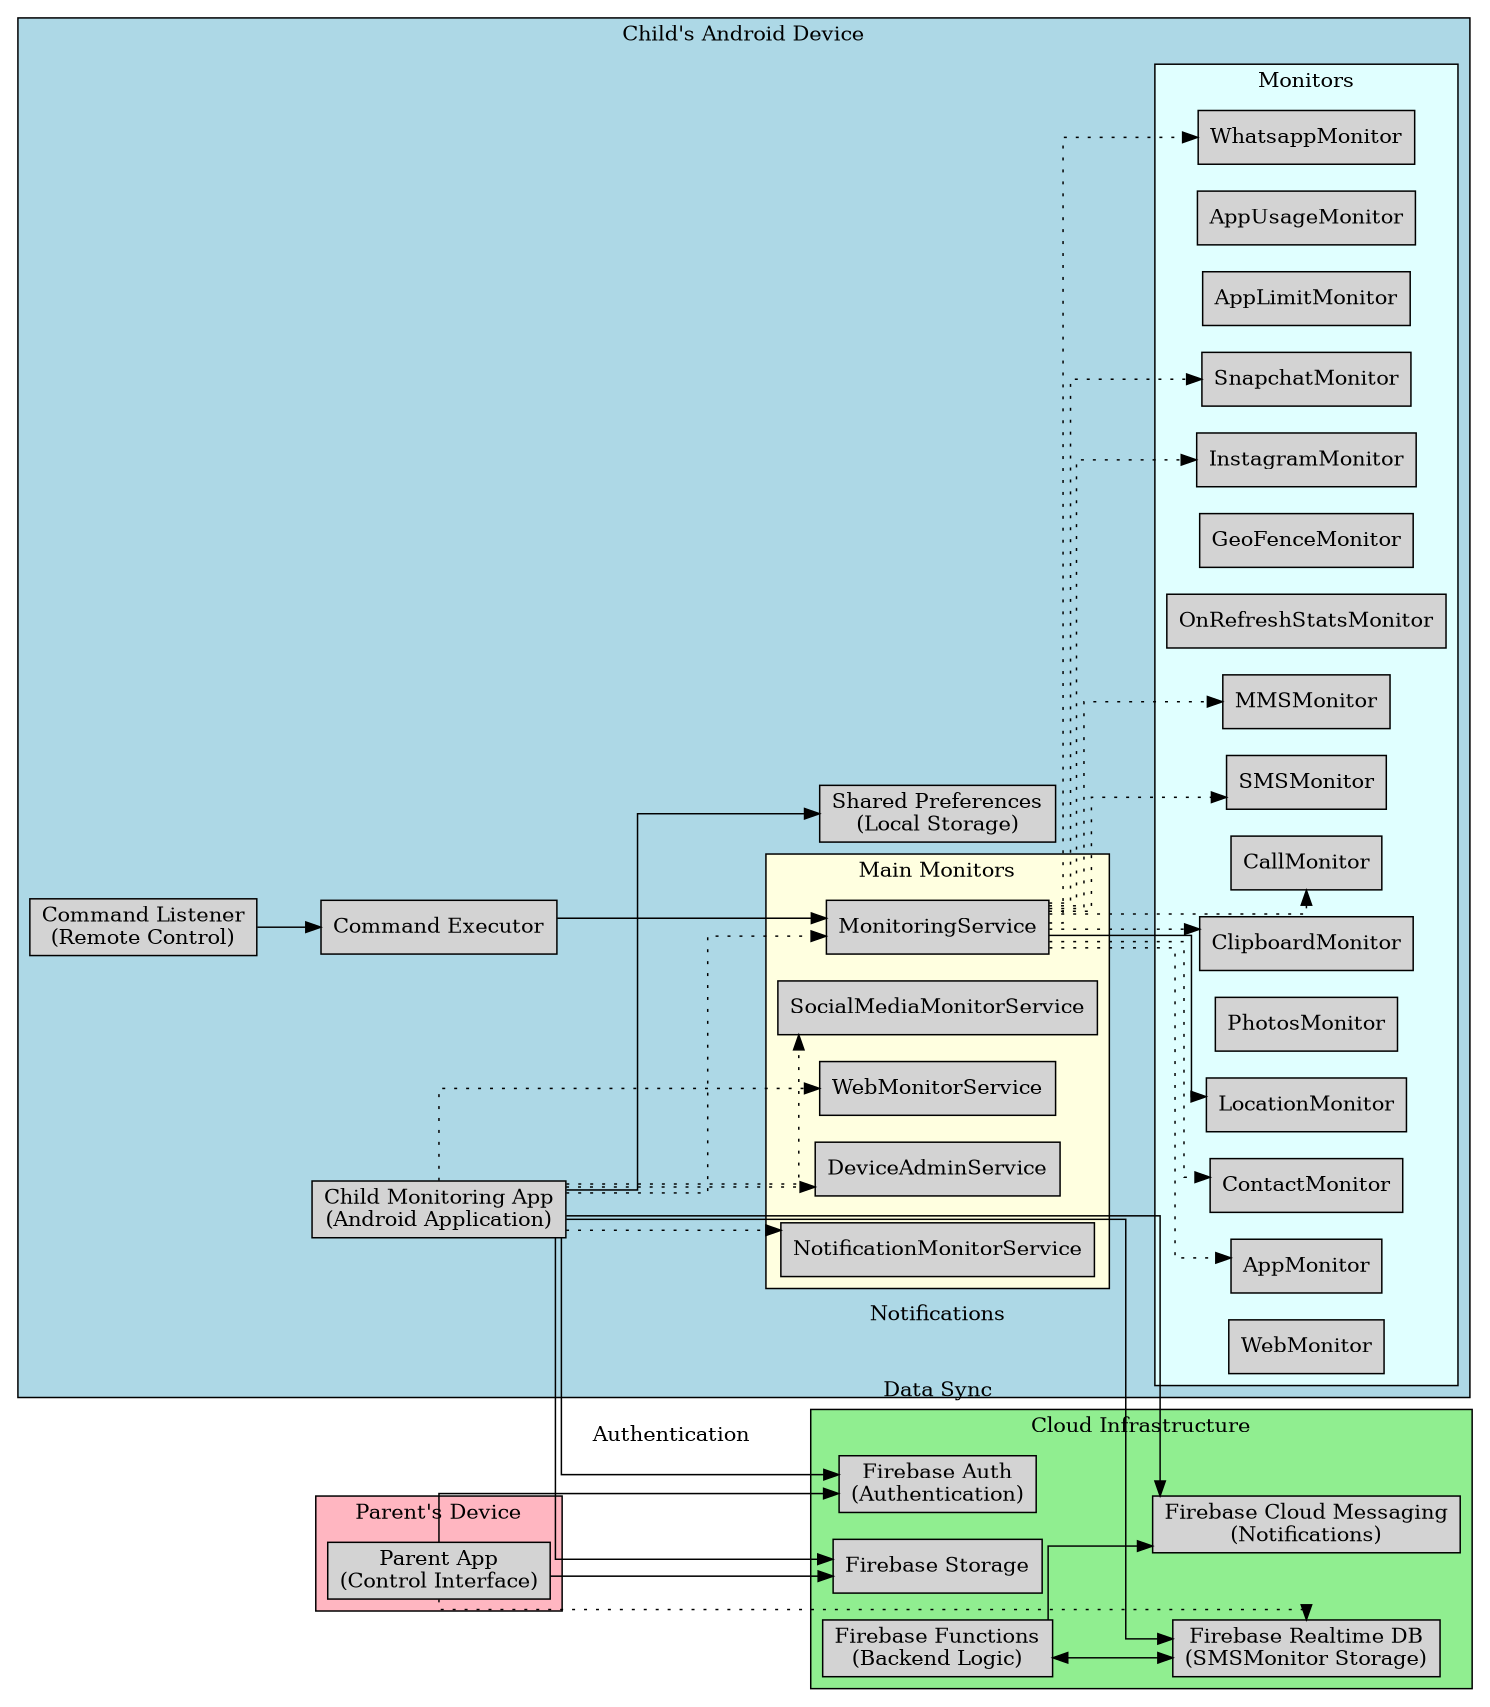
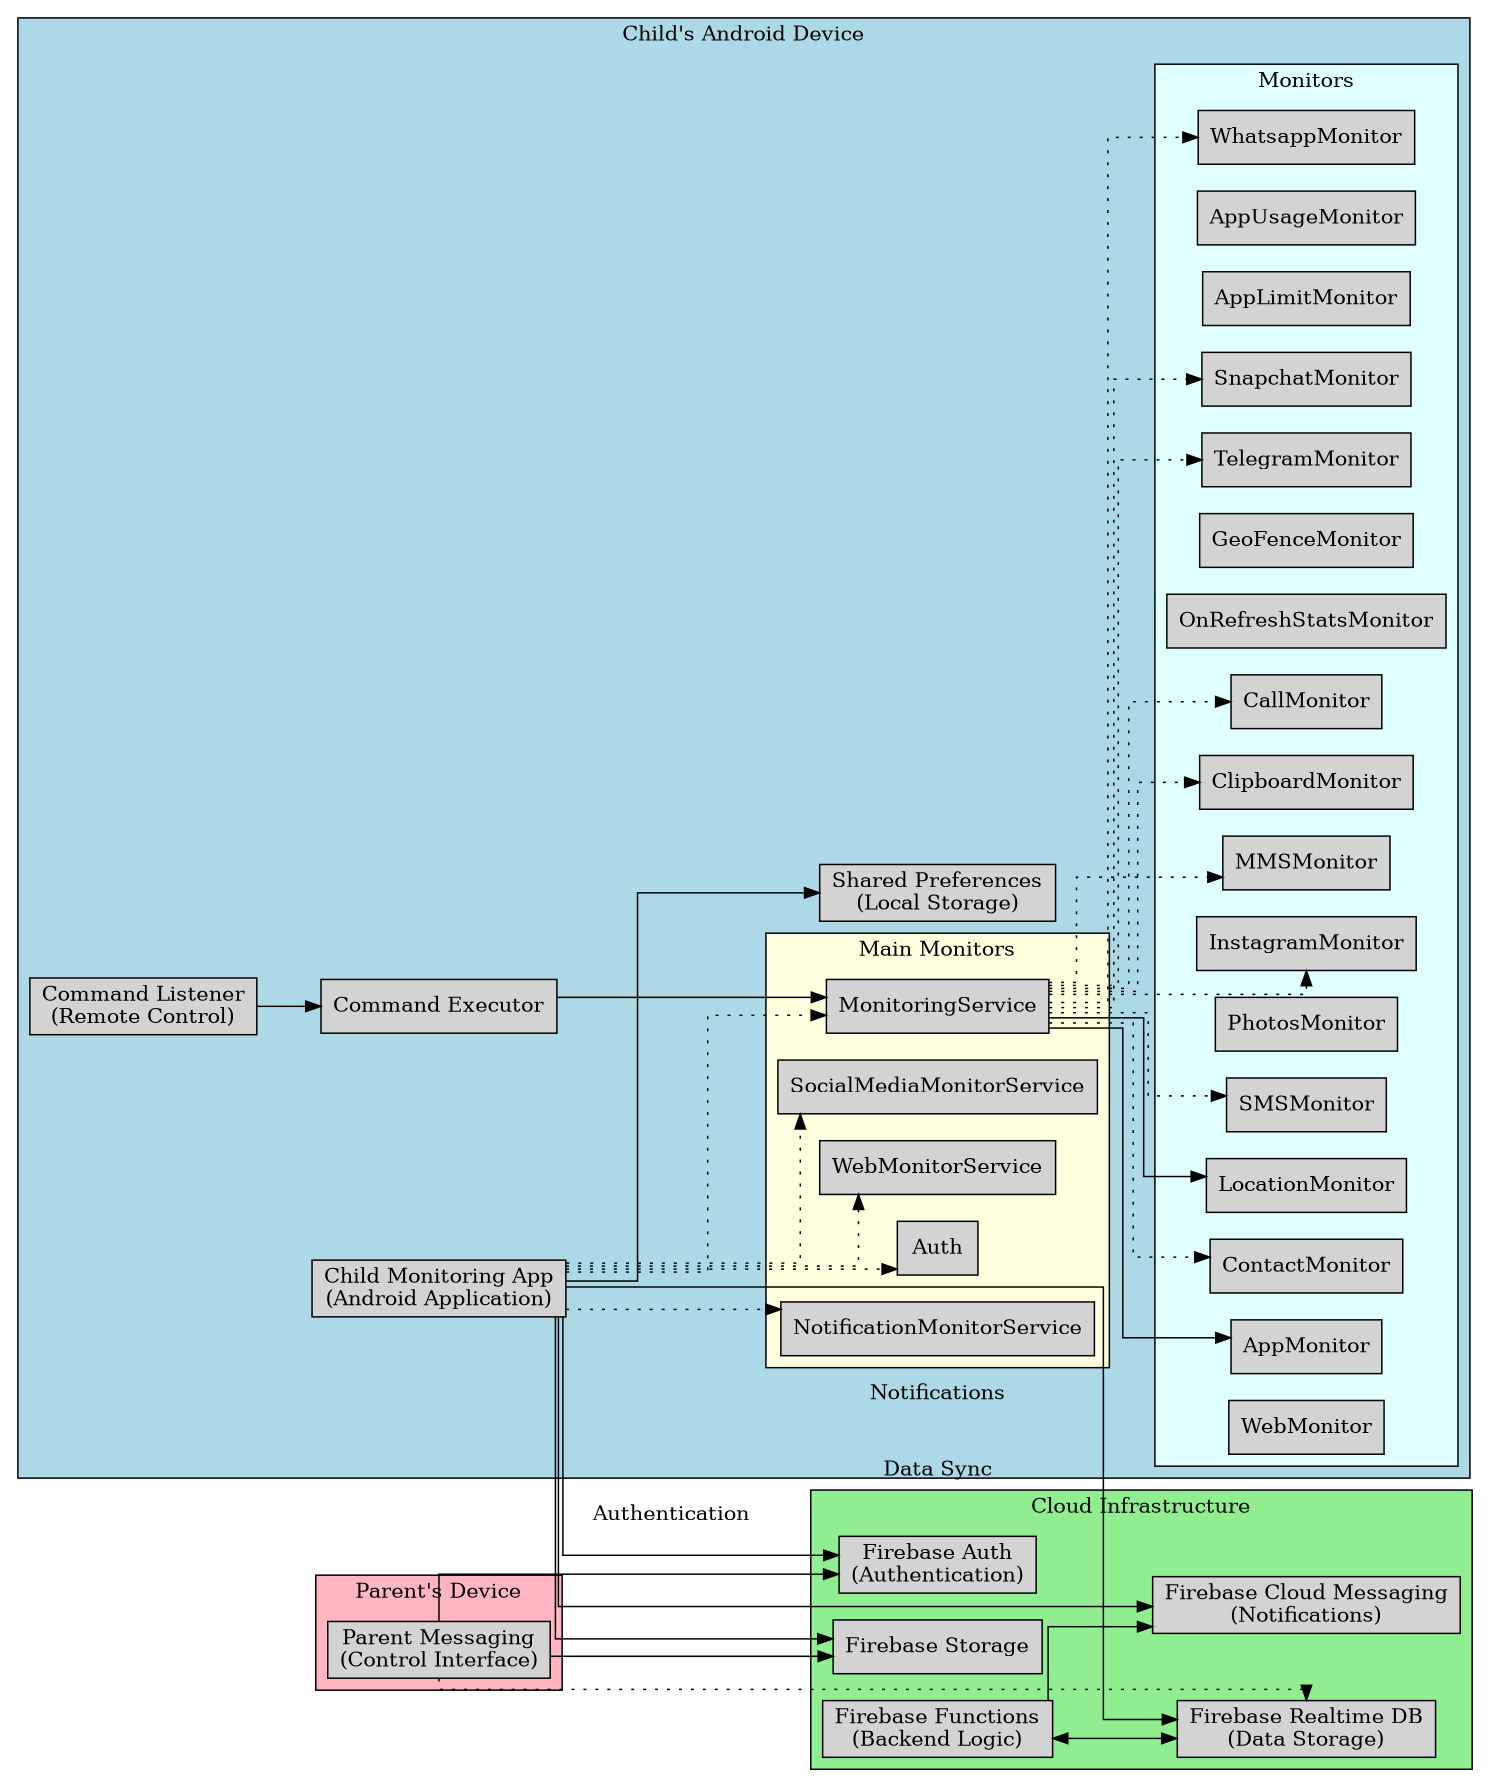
node "TelegramMonitor": added
edge "MonitoringService" -> "AppMonitor": style dotted -> solid
node "DeviceAdminService": label "DeviceAdminService" -> "Auth"
node "Parent App (Control Interface)": label "Parent App (Control Interface)" -> "Parent Messaging (Control Interface)"
node "Firebase Realtime DB (SMSMonitor Storage)": label "Firebase Realtime DB (SMSMonitor Storage)" -> "Firebase Realtime DB (Data Storage)"
